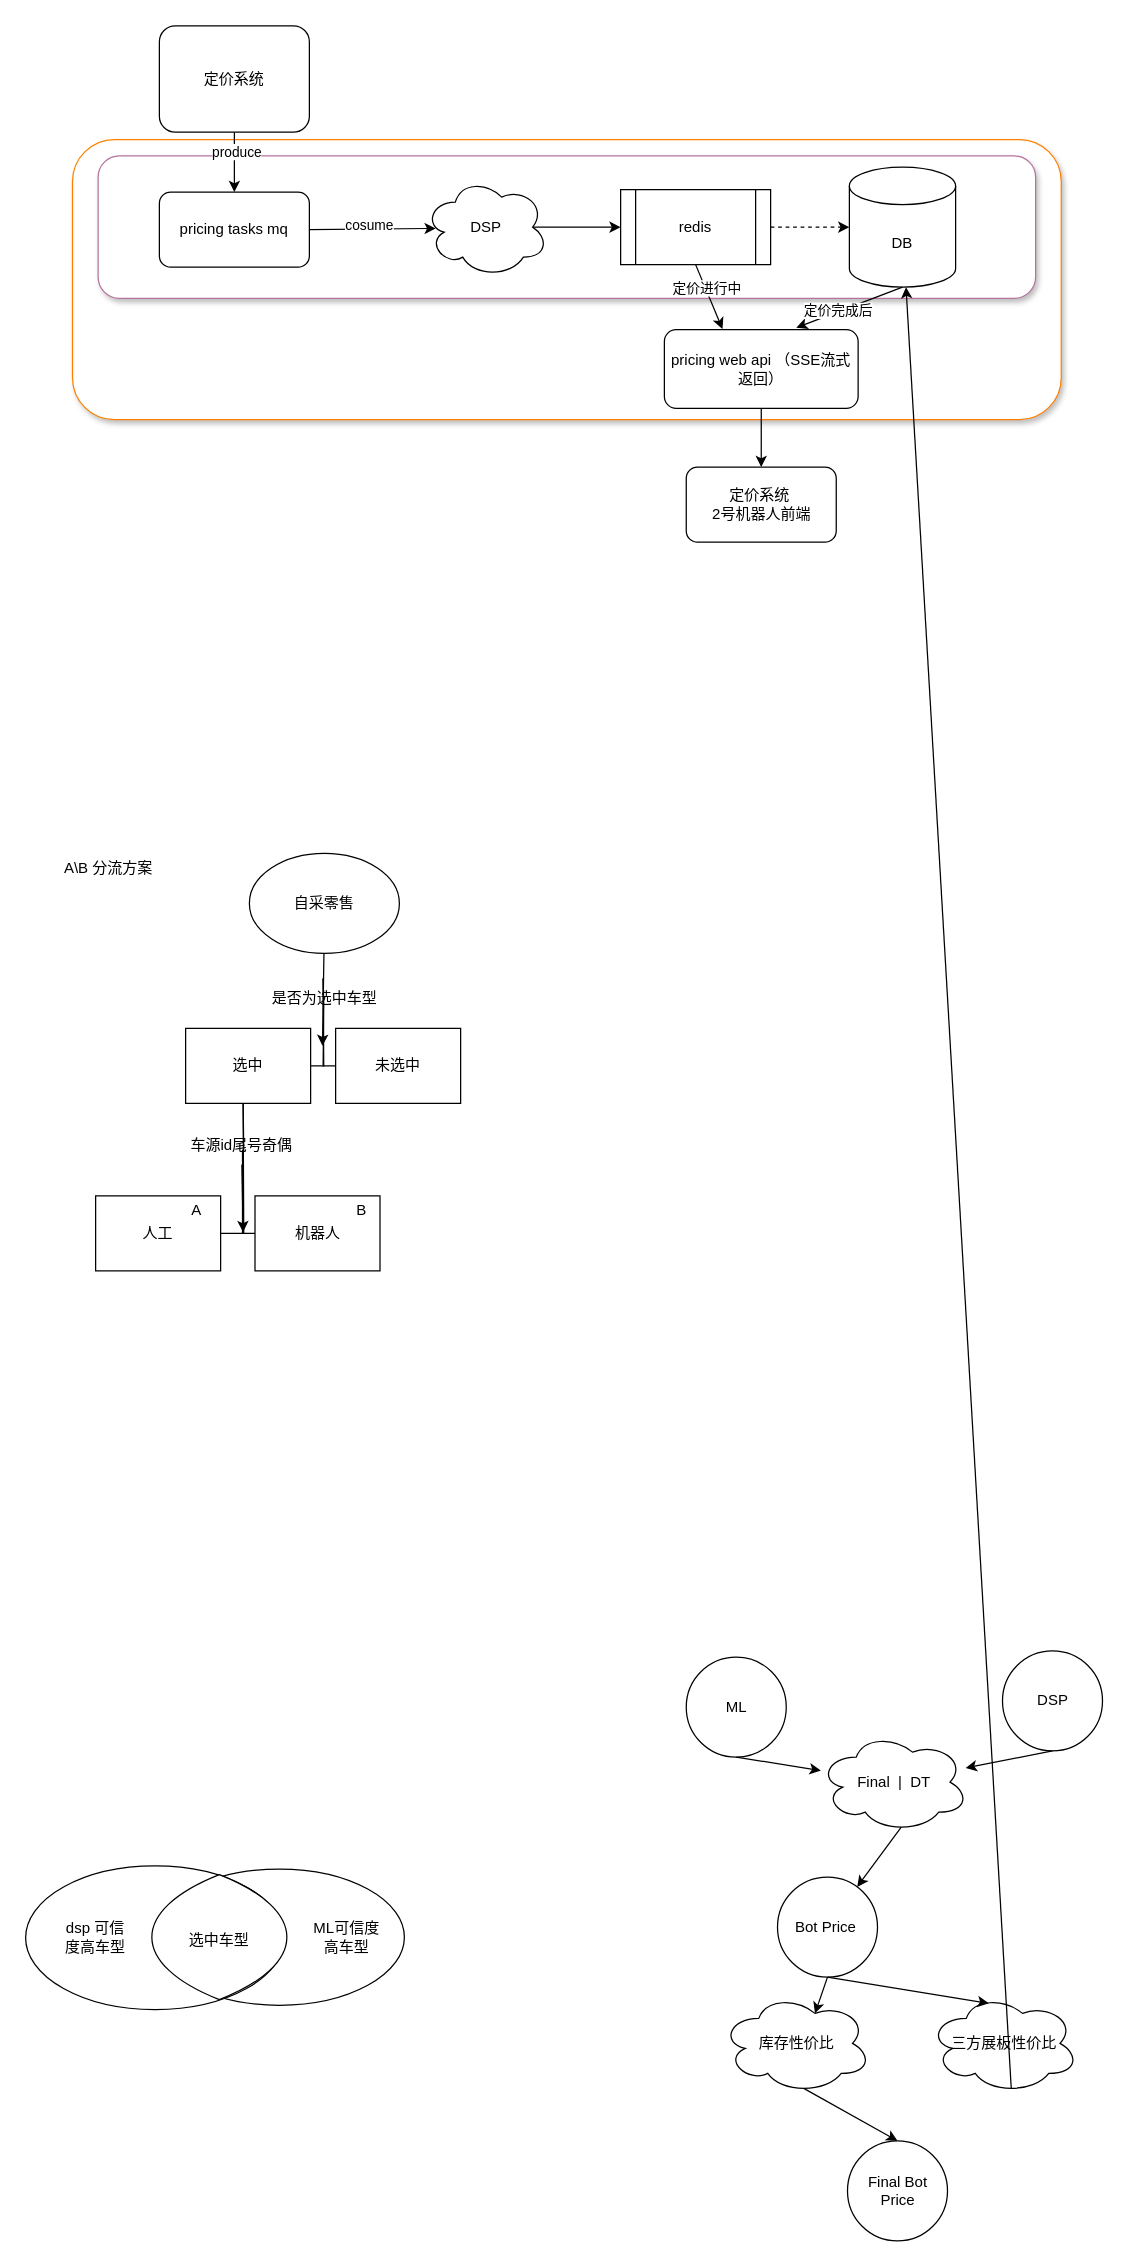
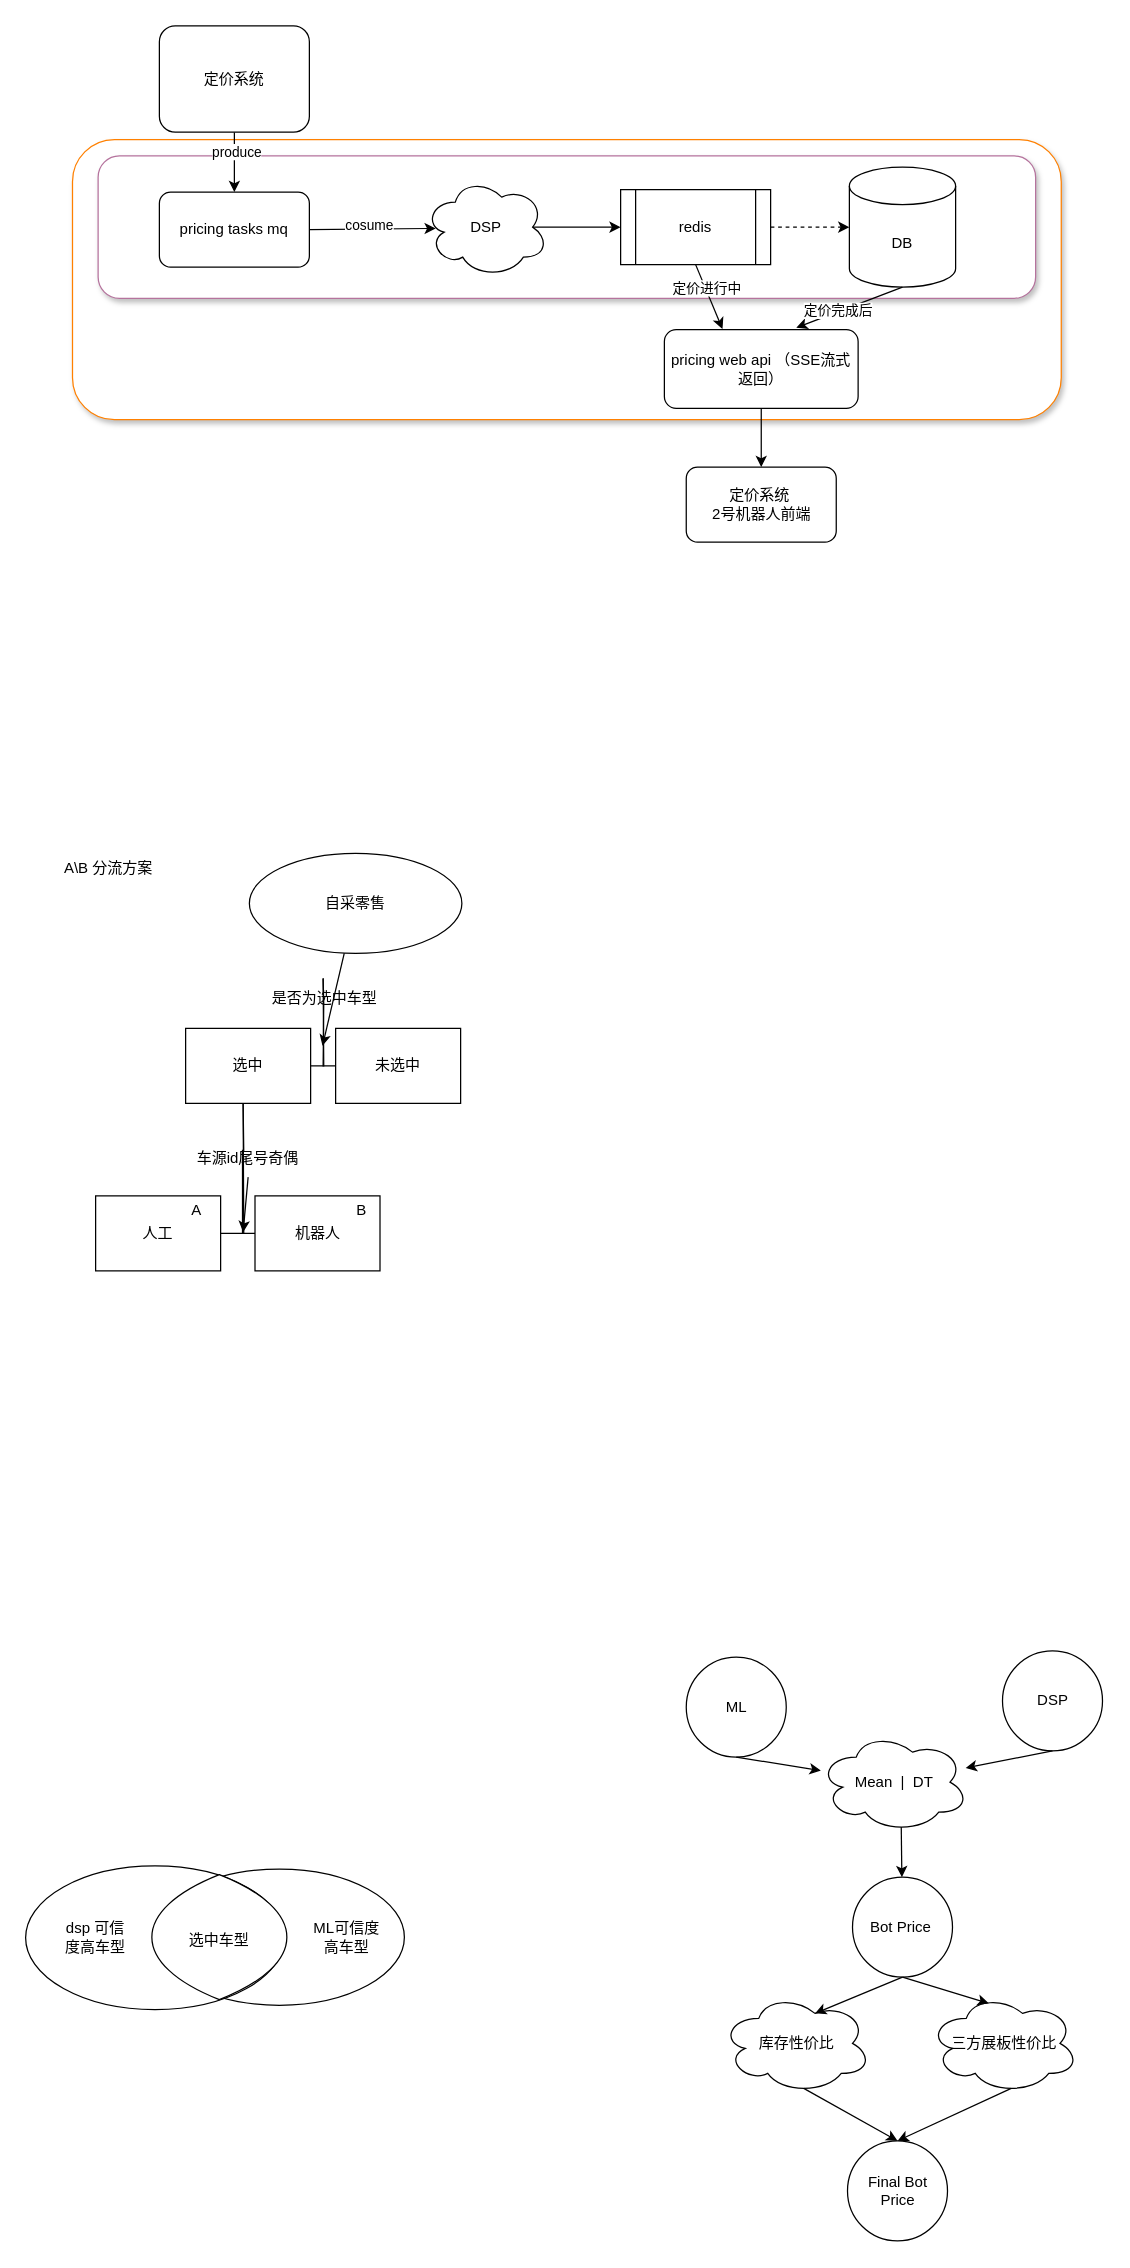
node "自采零售": size 150x100 -> 213x100
node "车源id尾号奇偶": moved (242, 1146) -> (248, 1158)
edge "三方展板性价比" -> "DB": now "三方展板性价比" -> "Final Bot Price"
node "Final | DT": label "Final | DT" -> "Mean | DT"
node "Bot Price": moved (828, 1927) -> (903, 1927)
